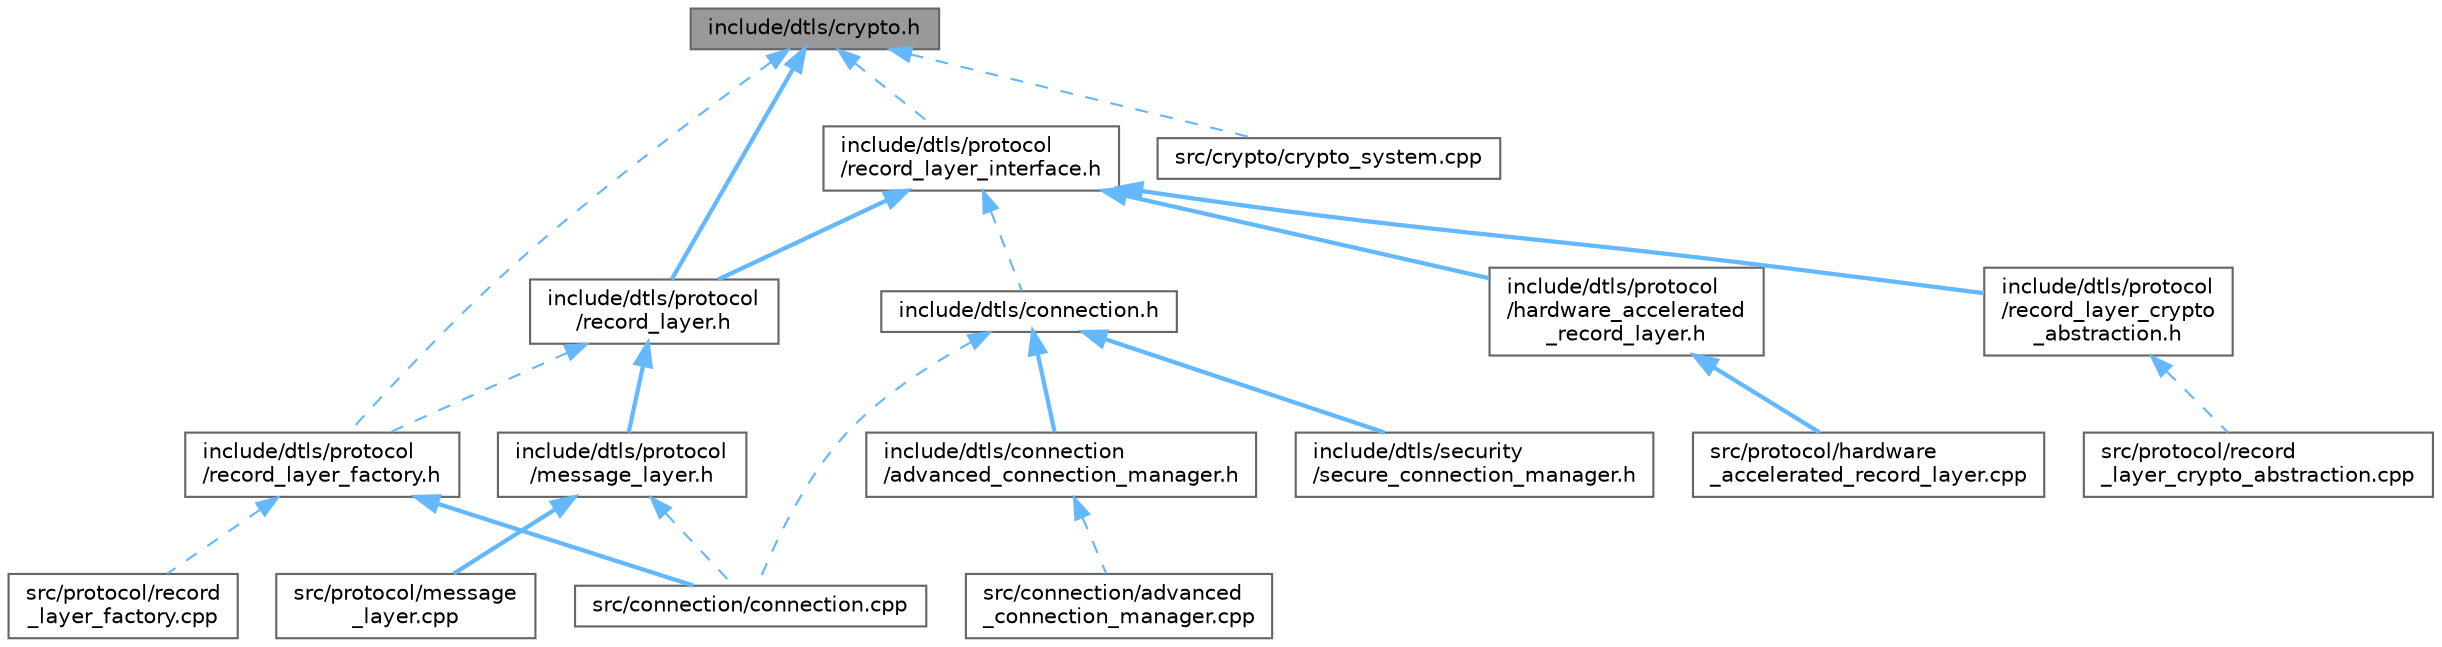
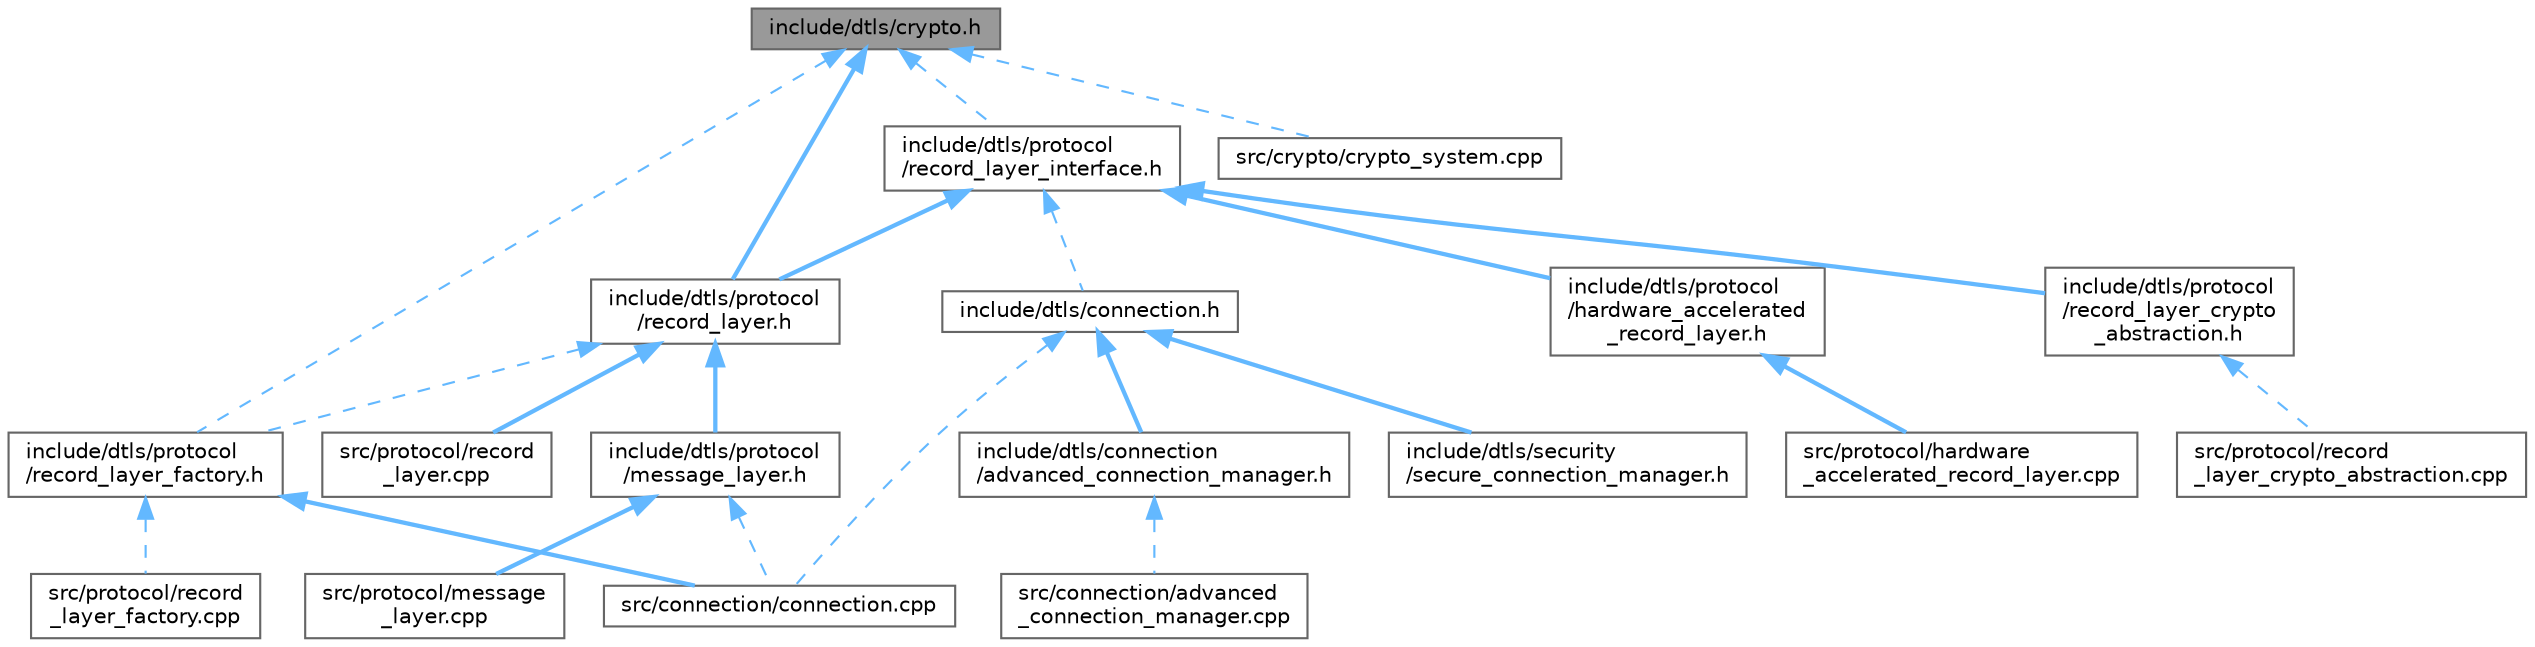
node "src/protocol/record _layer.cpp": added
